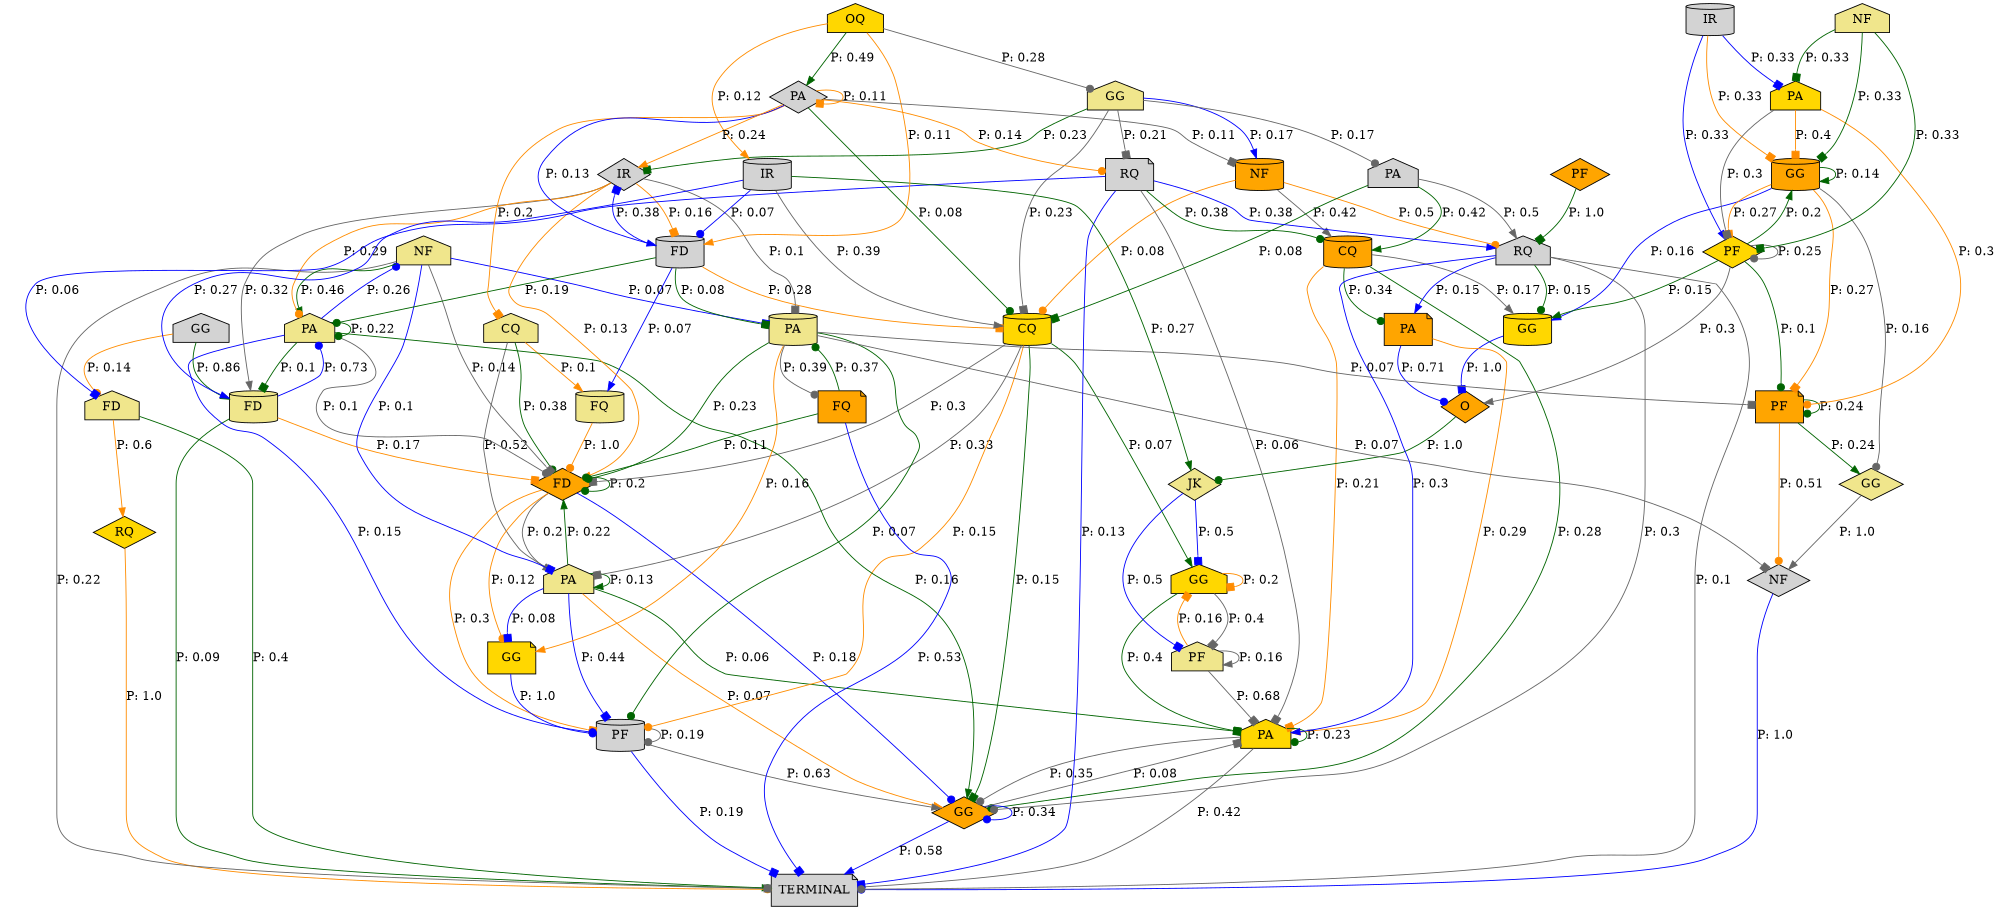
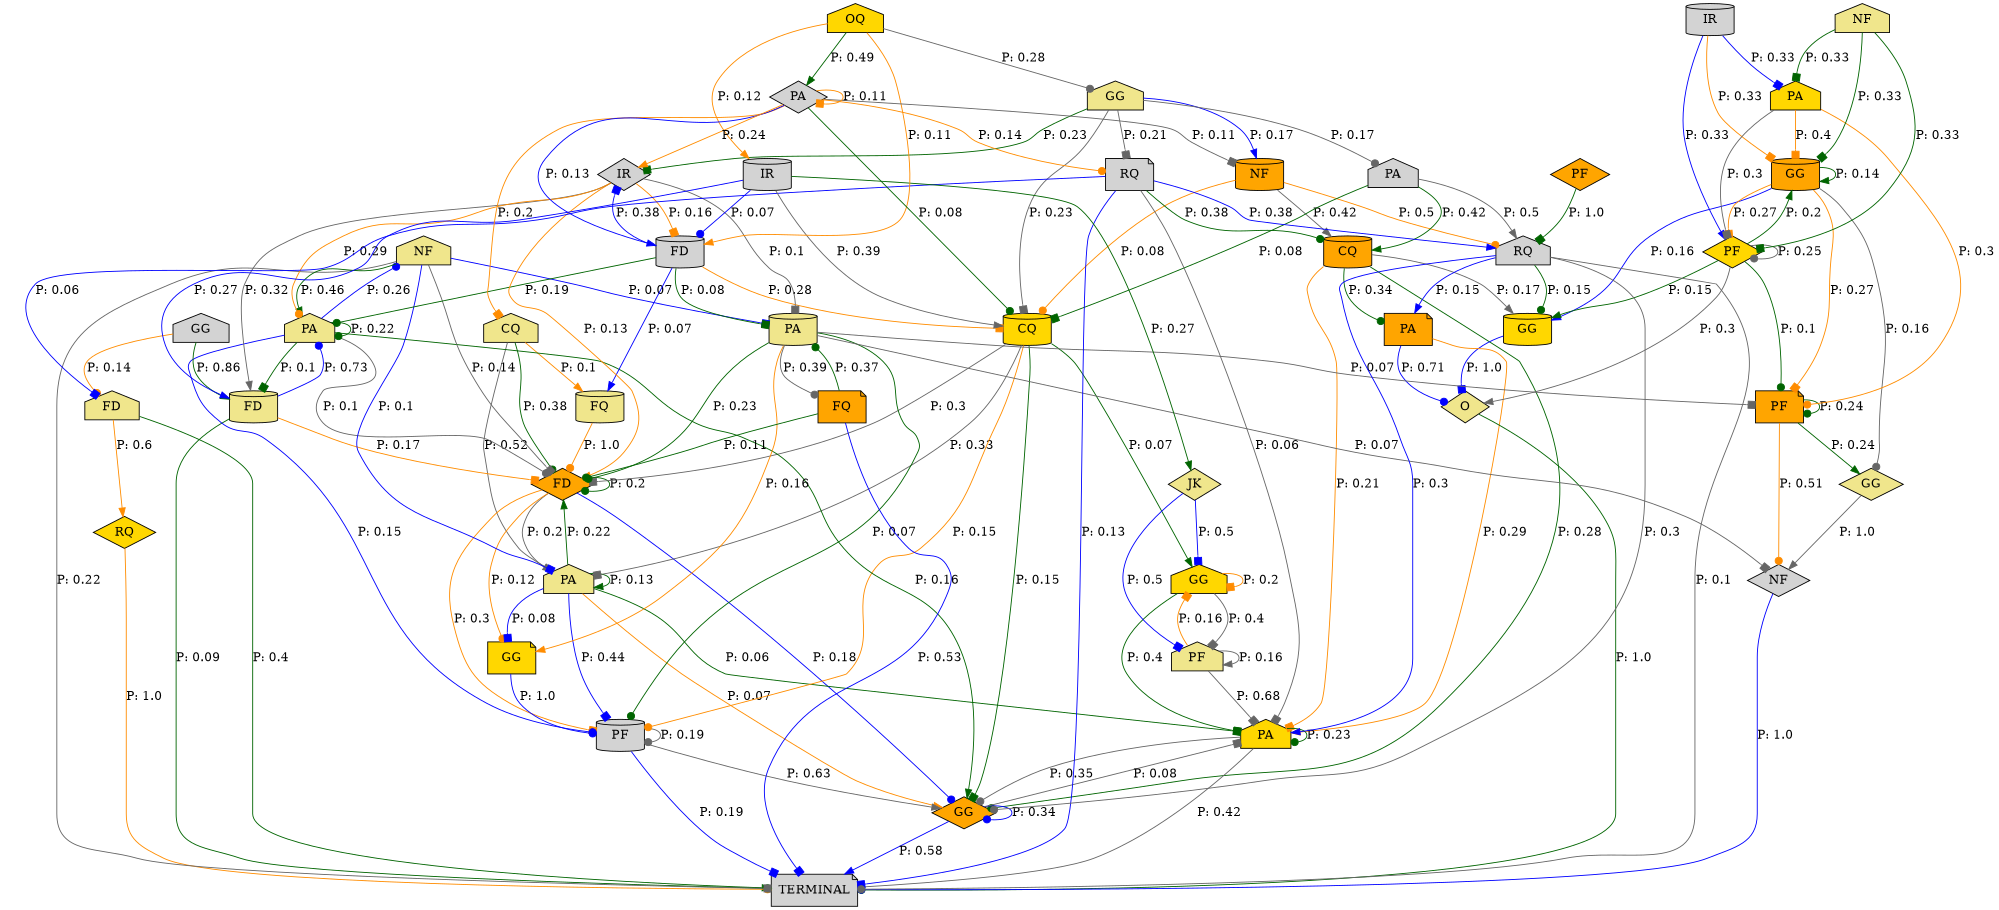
node "O": fillcolor orange -> khaki
edge "O" -> "JK": now "O" -> "TERMINAL"
